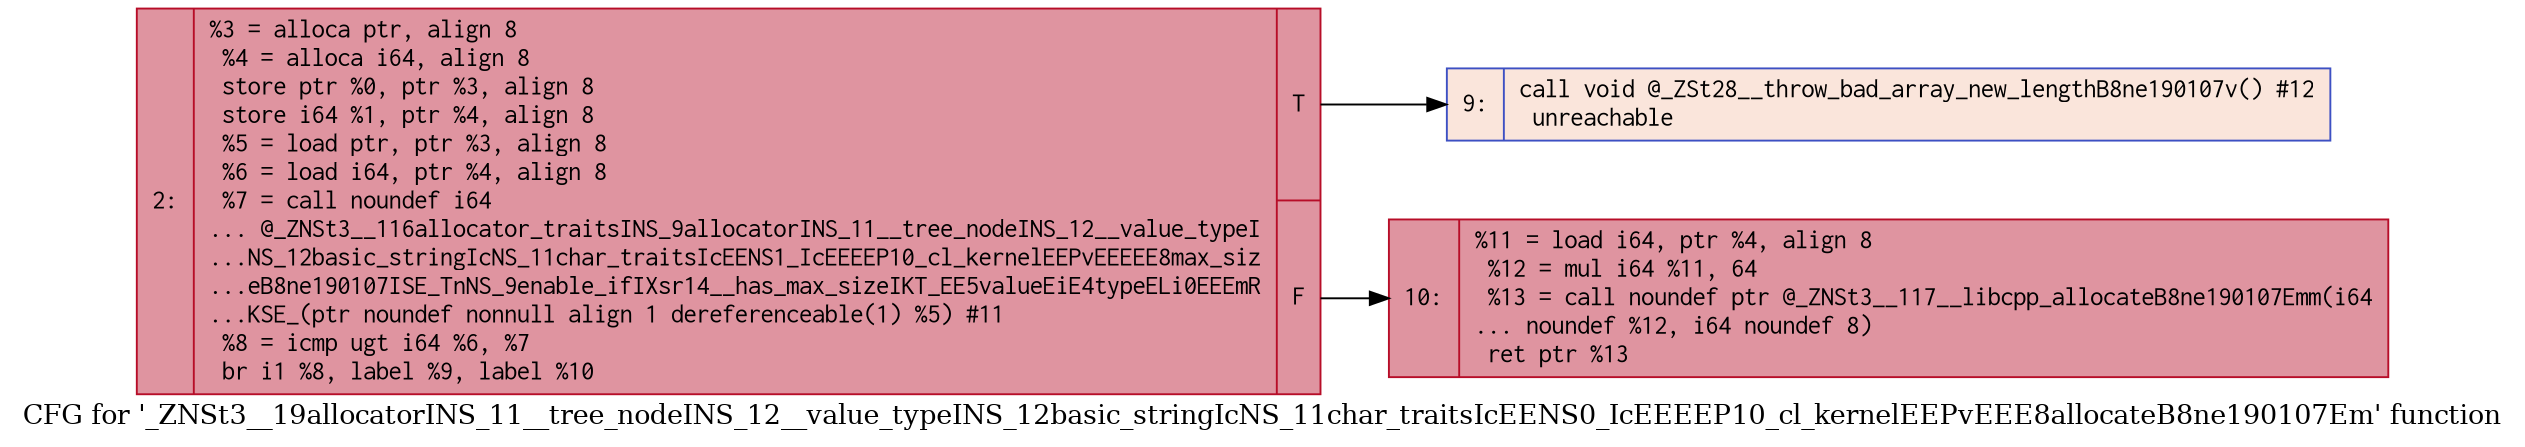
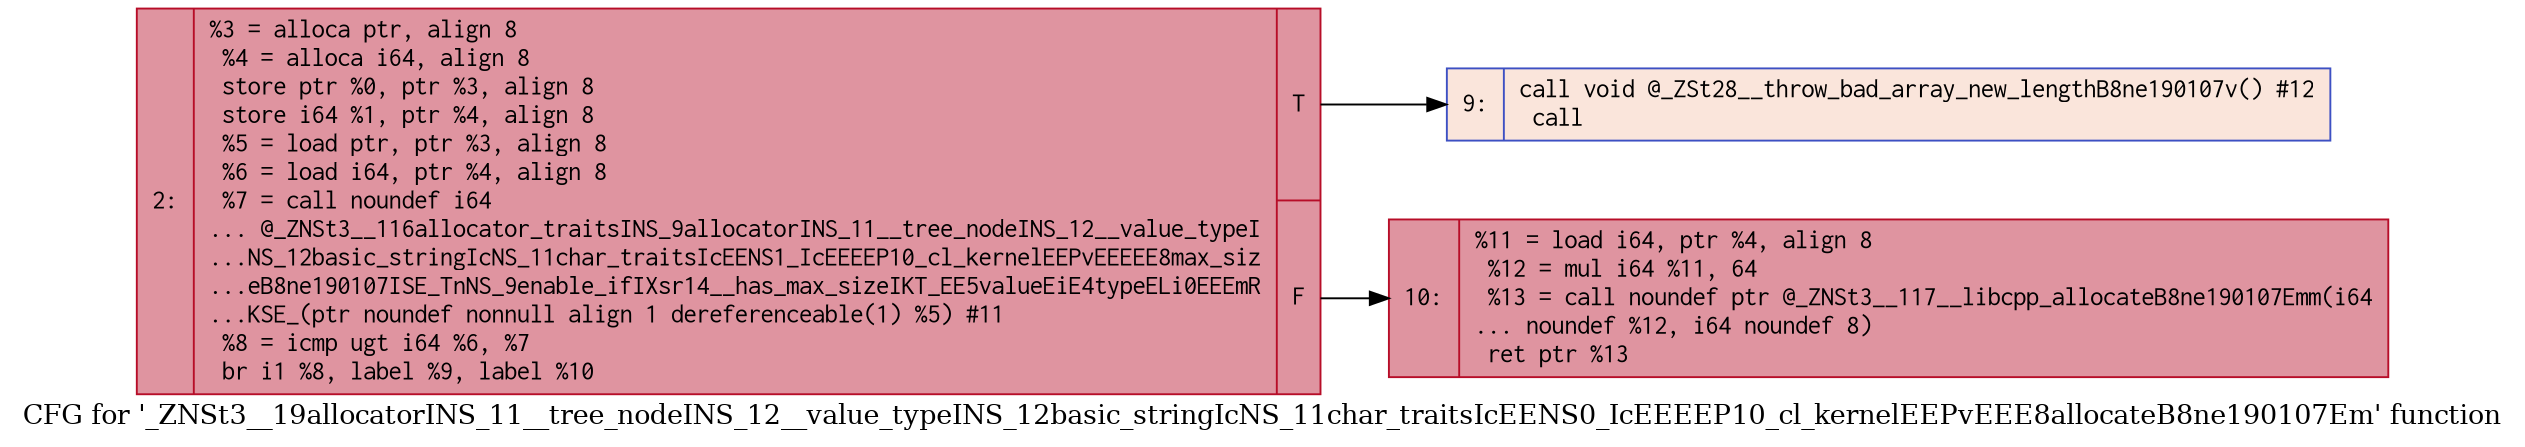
node "9:": text "unreachable" -> "call"
